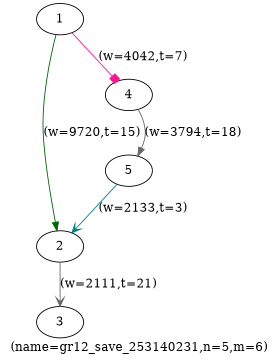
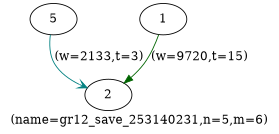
node "4": removed
node "3": removed
